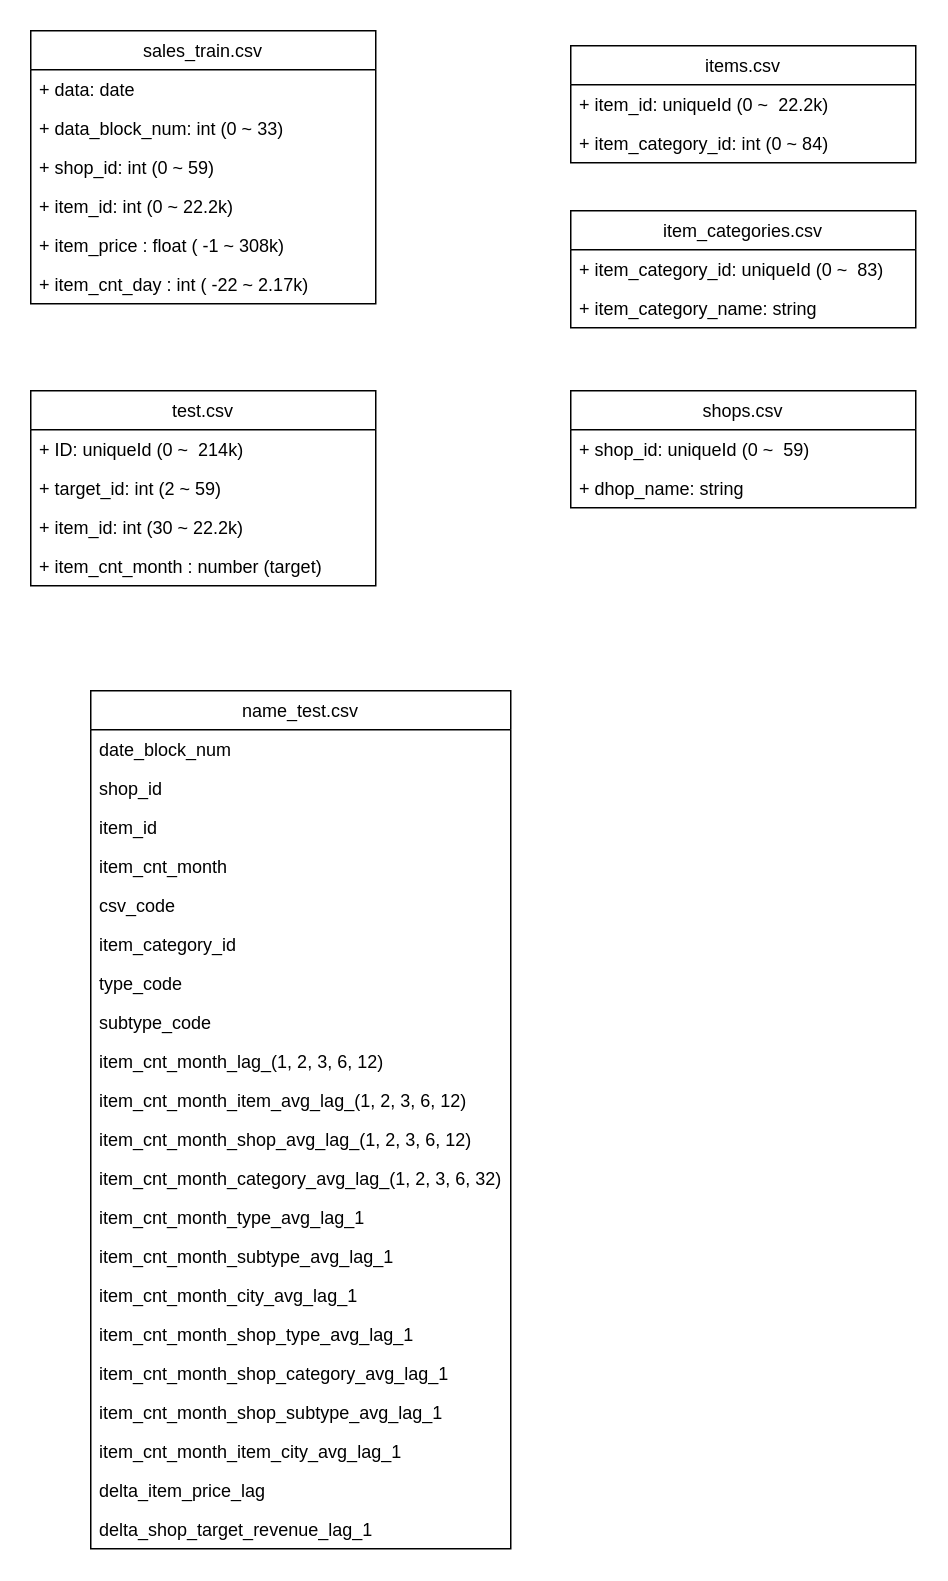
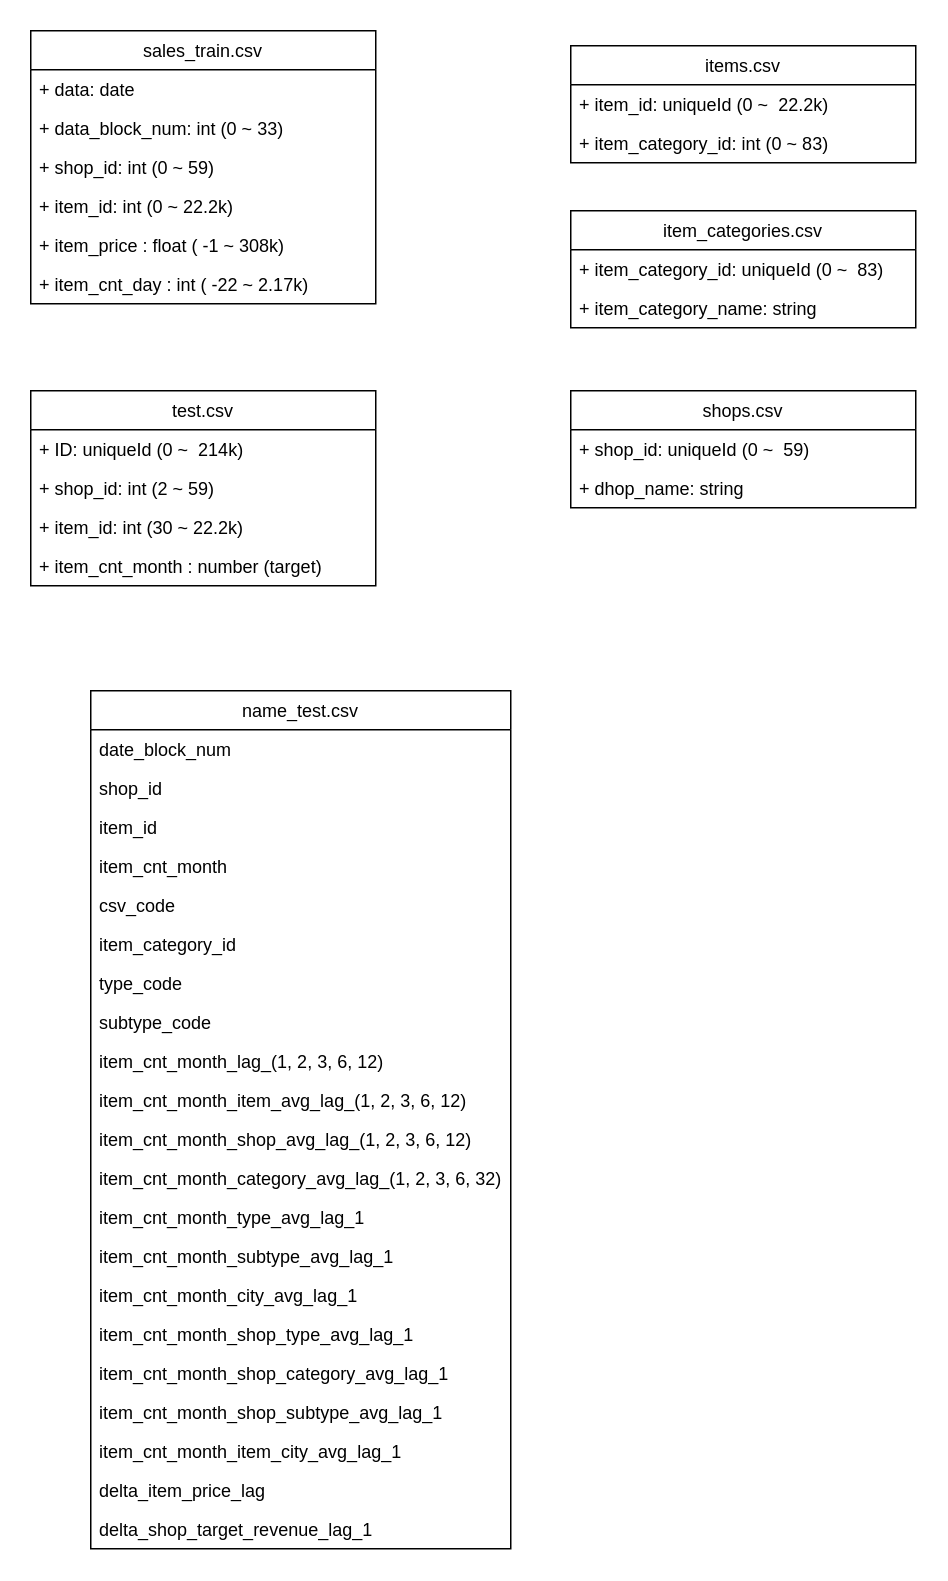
node "+ item_category_id: int (0 ~ 84)": label "+ item_category_id: int (0 ~ 84)" -> "+ item_category_id: int (0 ~ 83)"
node "+ target_id: int (2 ~ 59)": label "+ target_id: int (2 ~ 59)" -> "+ shop_id: int (2 ~ 59)"
